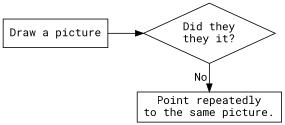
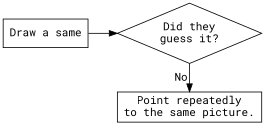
node "Draw a picture": label "Draw a picture" -> "Draw a same"
node "Did they they it?": label "Did they they it?" -> "Did they guess it?"
